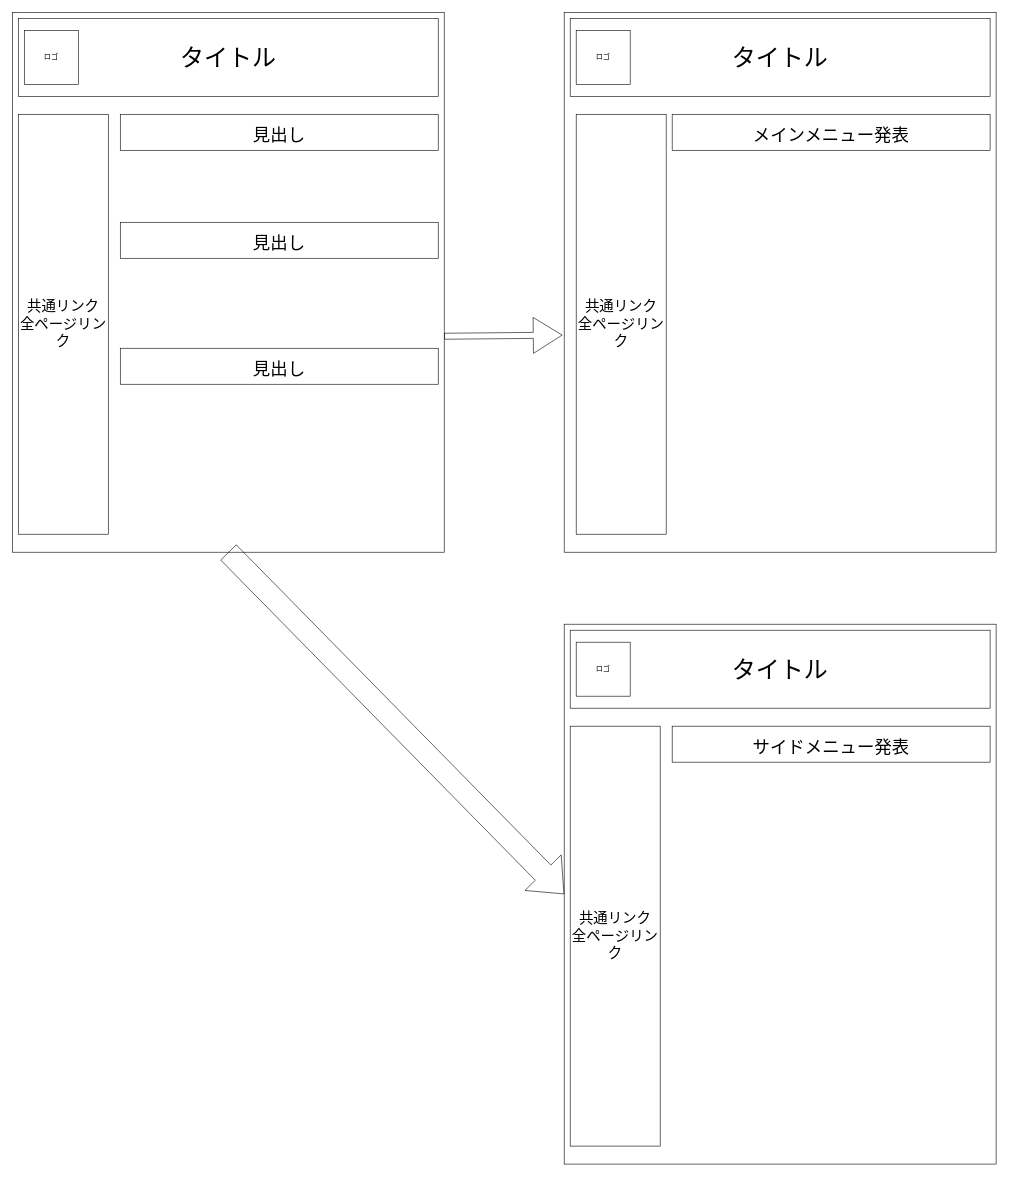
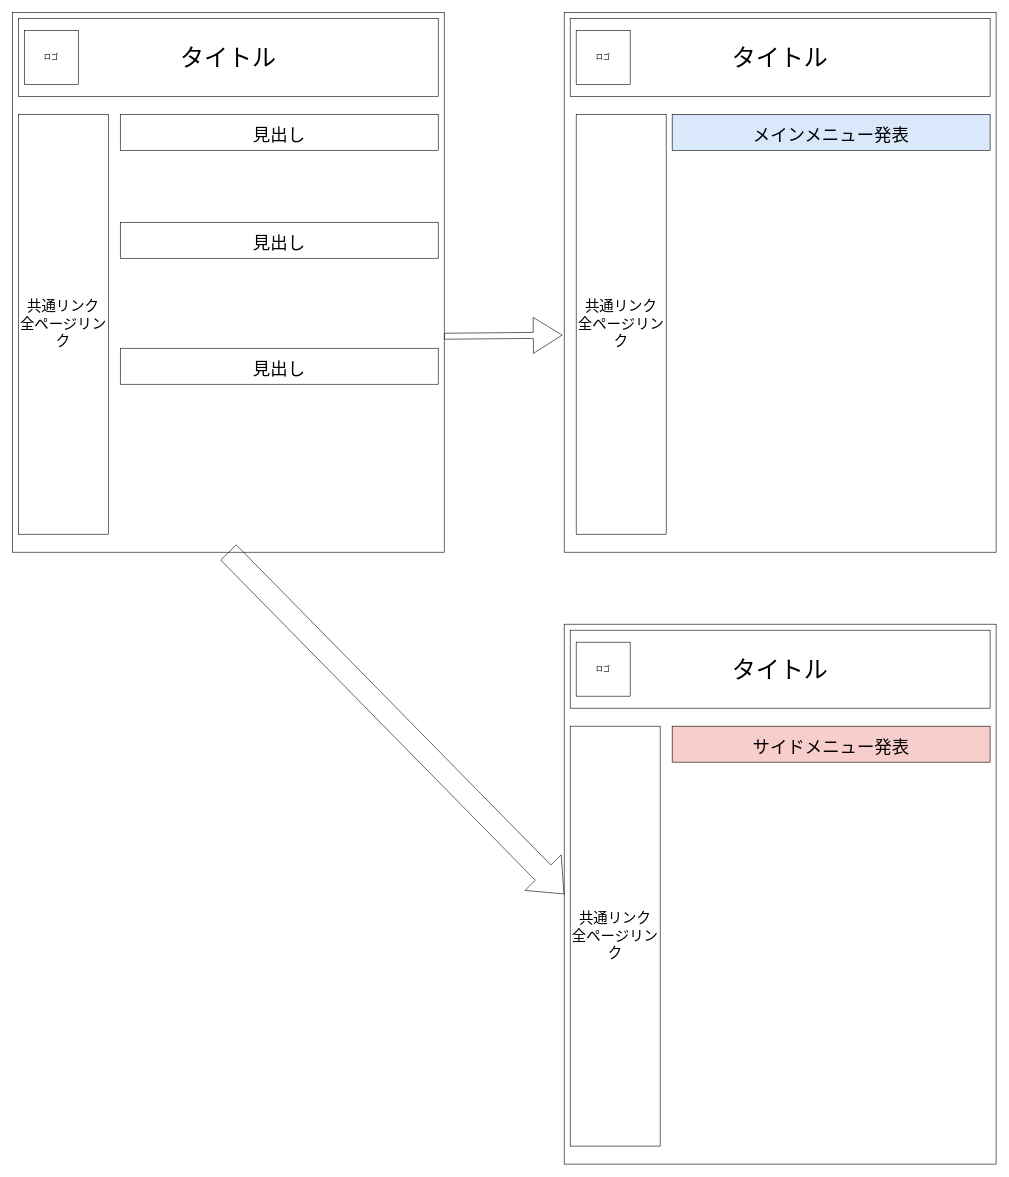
node "メインメニュー発表": fillcolor #ffffff -> #dae8fc
node "サイドメニュー発表": fillcolor #ffffff -> #f8cecc
